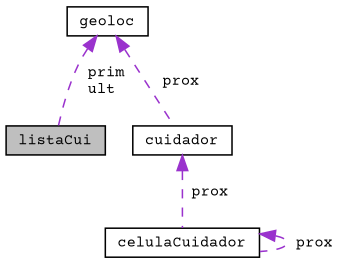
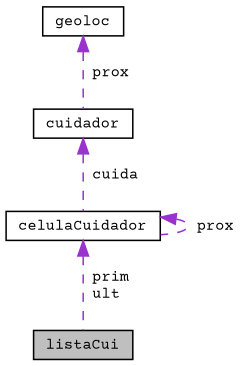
edge "listaCui" -> "geoloc": now "listaCui" -> "celulaCuidador"
edge "celulaCuidador" -> "cuidador": label " prox" -> " cuida"
